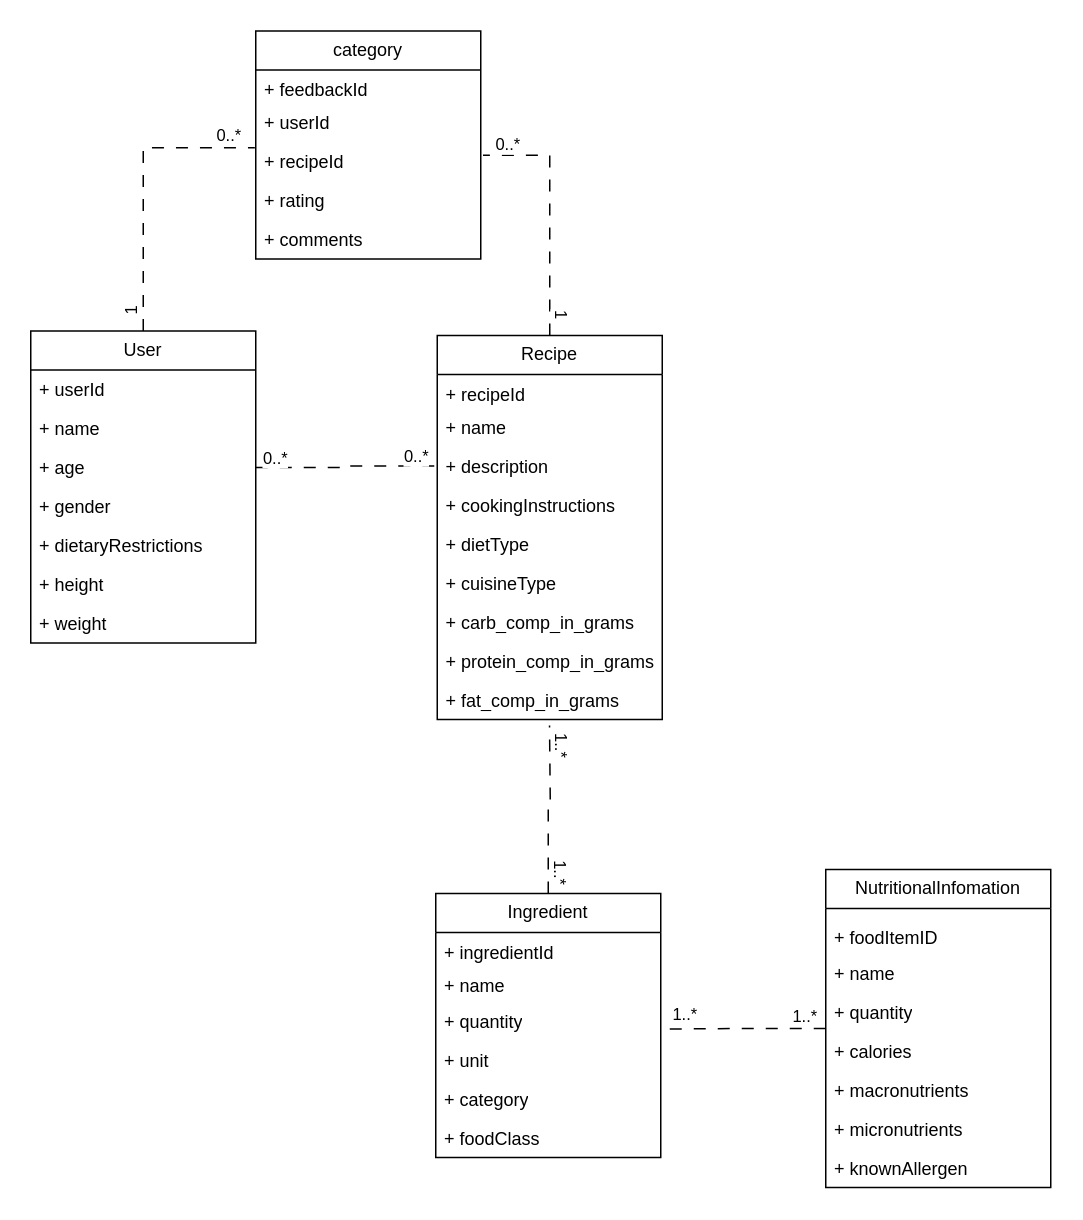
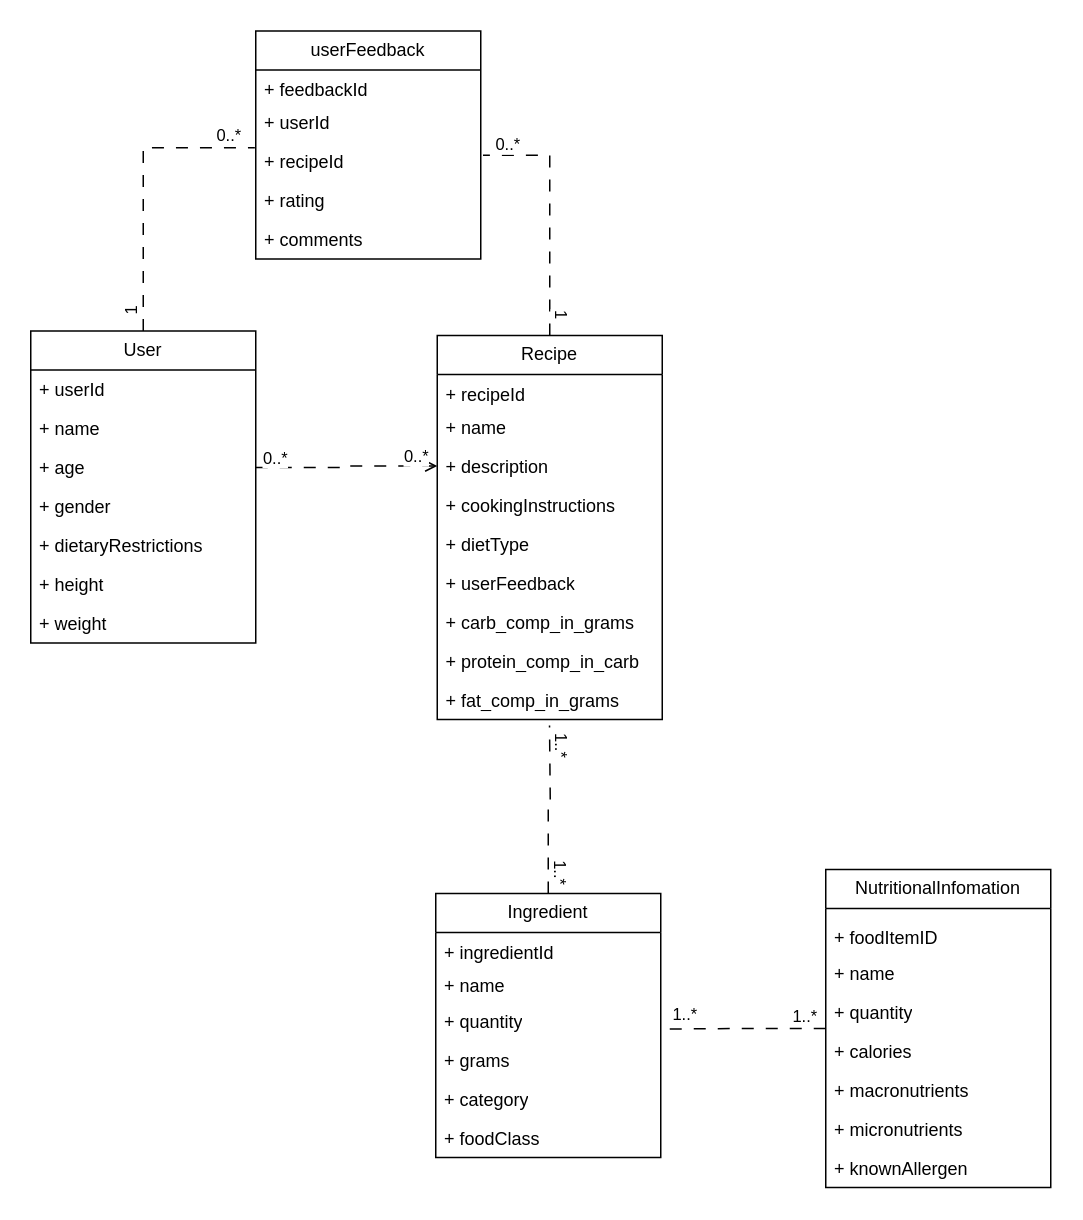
node "category": label "category" -> "userFeedback"
edge "+ description" -- "+ age": arrowhead none -> open
node "+ cuisineType": label "+ cuisineType" -> "+ userFeedback"
node "+ protein_comp_in_grams": label "+ protein_comp_in_grams" -> "+ protein_comp_in_carb"
node "+ unit": label "+ unit" -> "+ grams"
